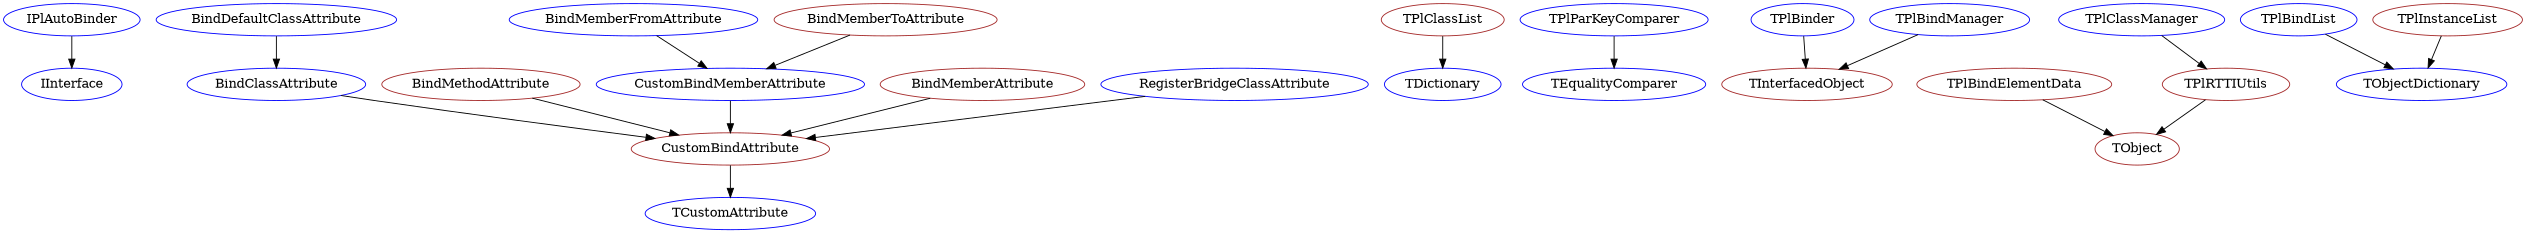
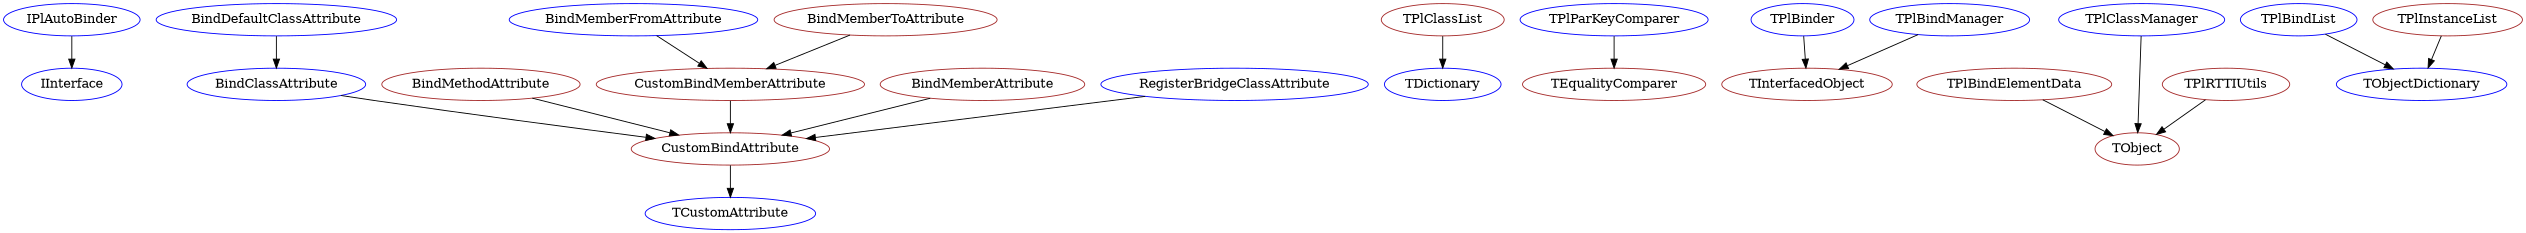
edge "TPlClassManager" -> "TPlRTTIUtils": now "TPlClassManager" -> "TObject"
node "CustomBindMemberAttribute": color blue -> brown
node "TEqualityComparer": color blue -> brown
